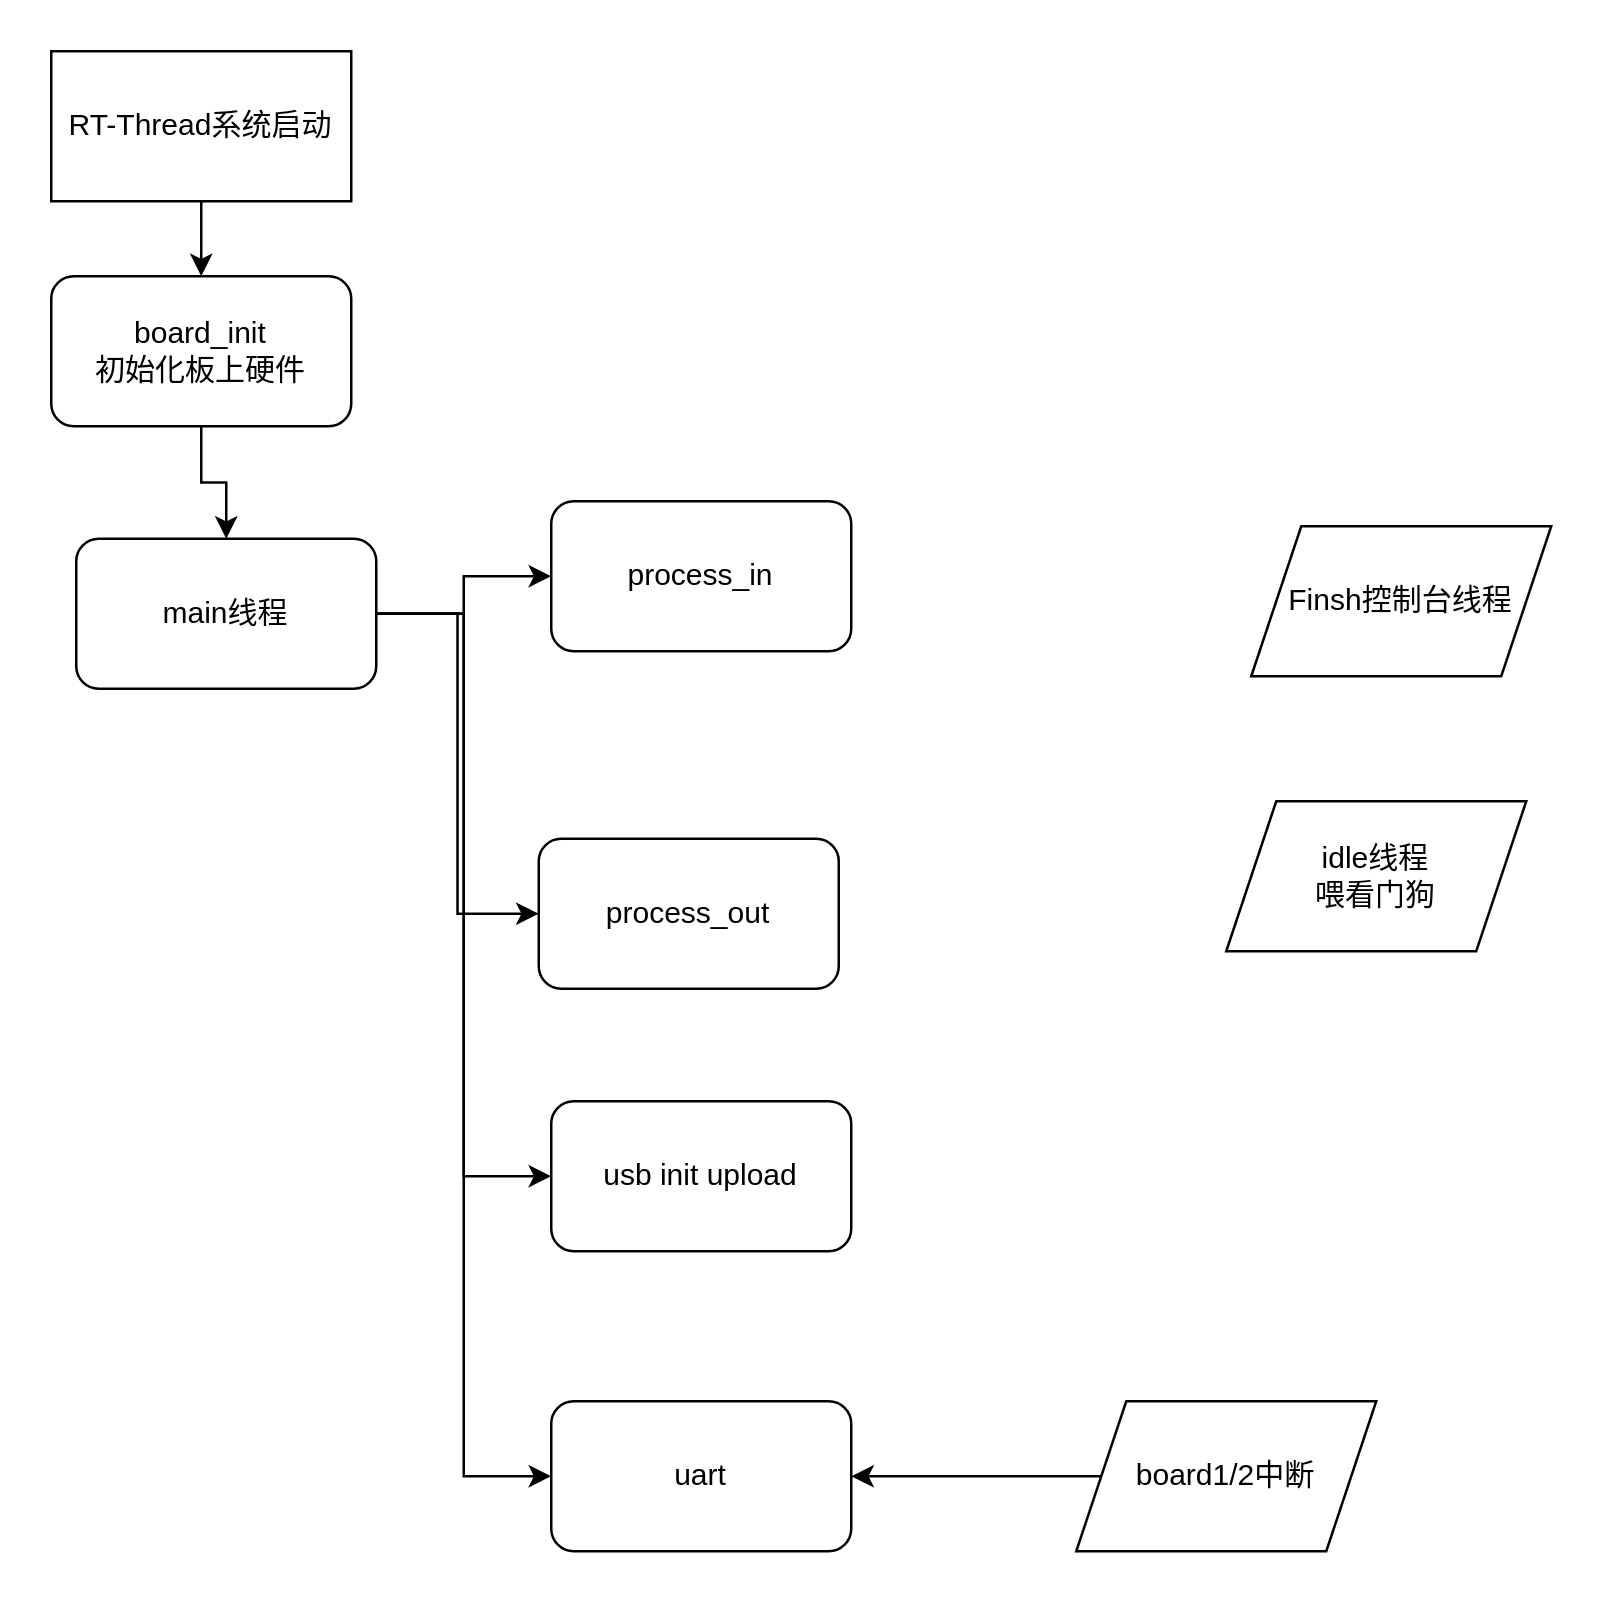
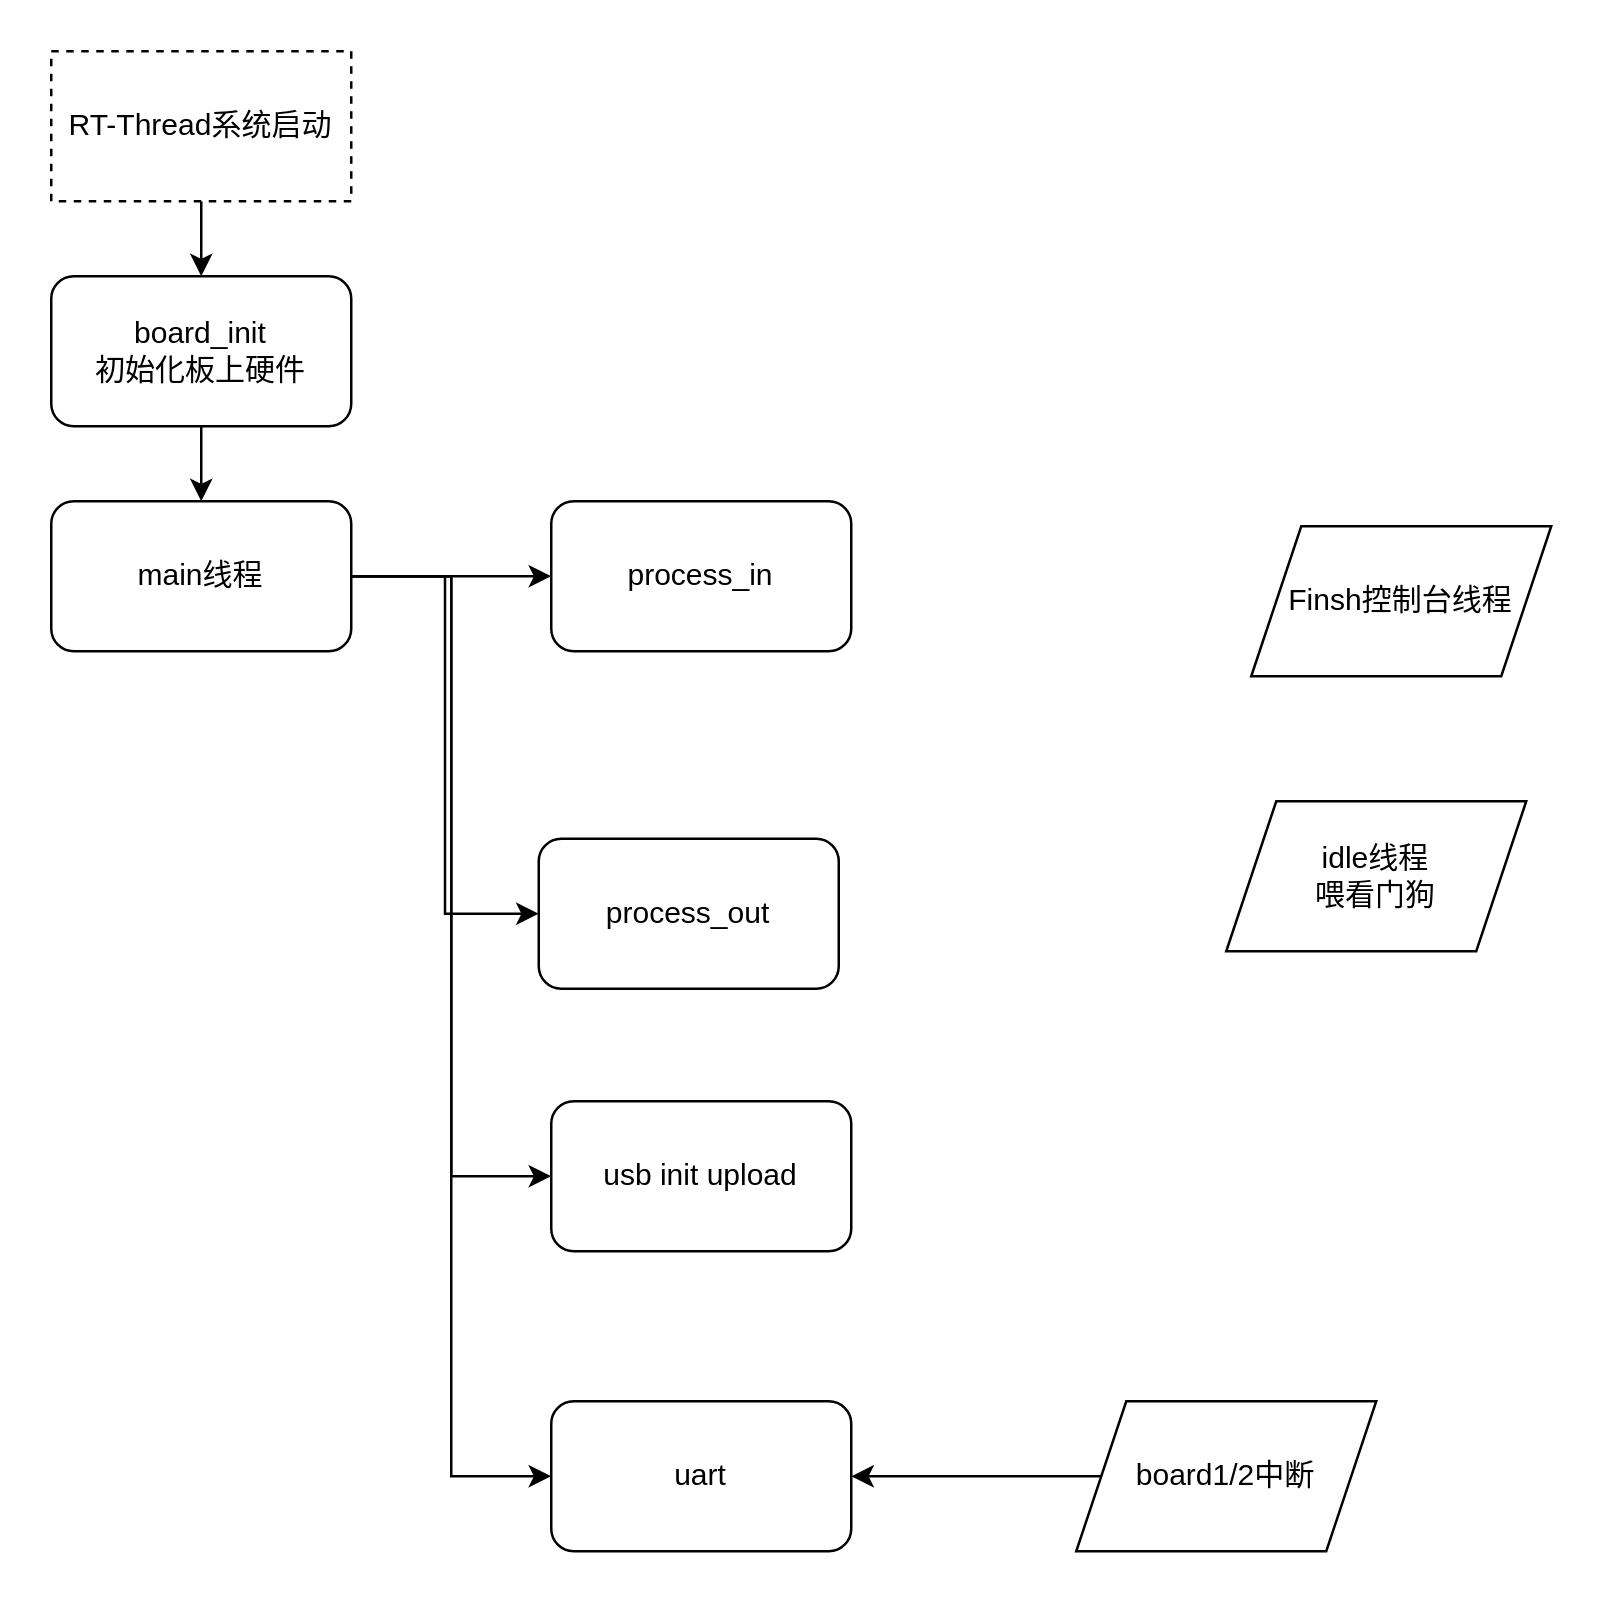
node "RT-Thread系统启动": style solid -> dashed
node "main线程": moved (226, 614) -> (201, 576)
